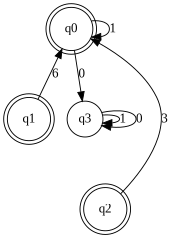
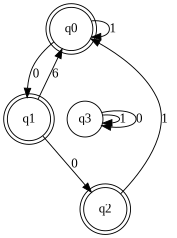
edge "q0" -> "q3": now "q0" -> "q1"
edge "q2" -> "q0": label "3" -> "1"
edge "q1" -> "q2": added, label "0"
